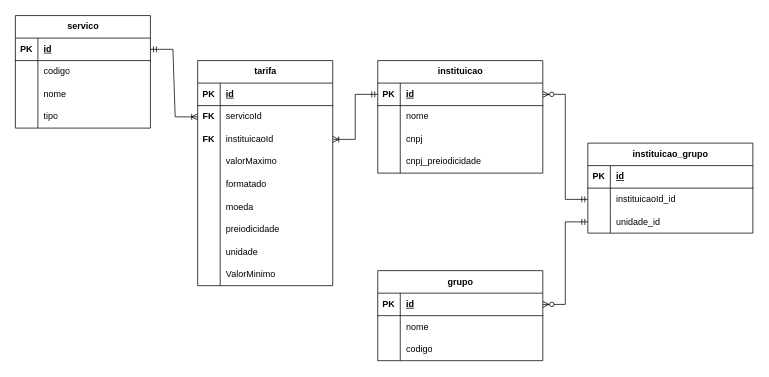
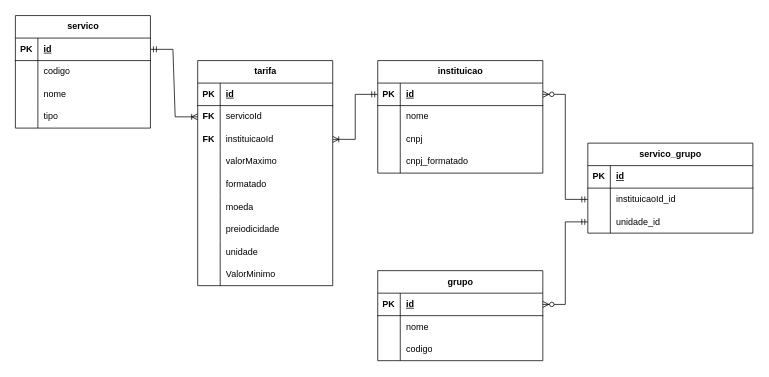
node "instituicao_grupo": label "instituicao_grupo" -> "servico_grupo"
node "cnpj_preiodicidade": label "cnpj_preiodicidade" -> "cnpj_formatado"
